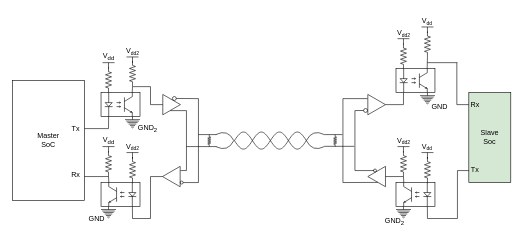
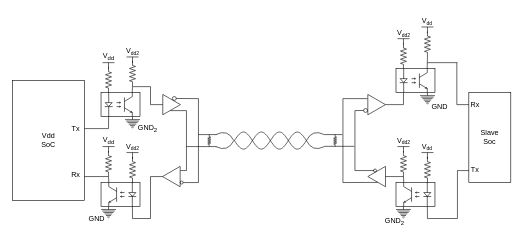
node "Slave Soc": fillcolor #d5e8d4 -> #ffffff
node "Master SoC": label "Master SoC" -> "Vdd SoC"
